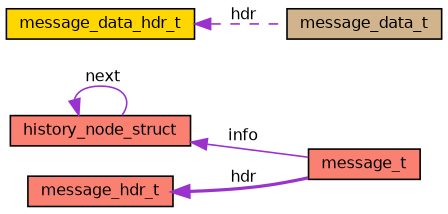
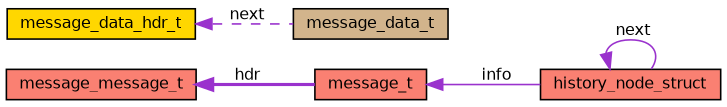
edge "message_data_t" -> "message_data_hdr_t": label " hdr" -> " next"
edge "message_t" -> "history_node_struct": reversed
node "message_hdr_t": label "message_hdr_t" -> "message_message_t"
